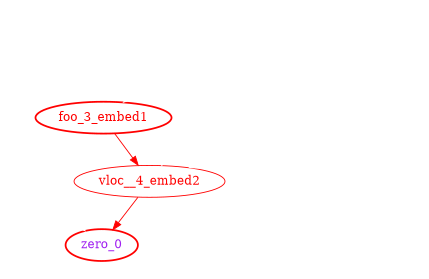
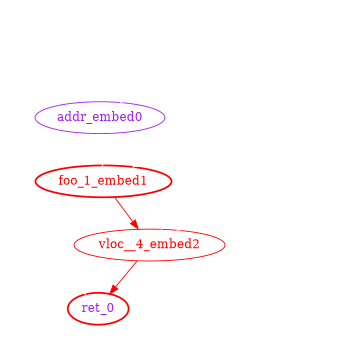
node "addr_embed0": added
node "foo_3_embed1": label "foo_3_embed1" -> "foo_1_embed1"
node "zero_0": label "zero_0" -> "ret_0"
